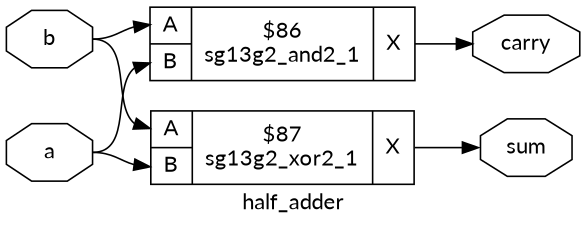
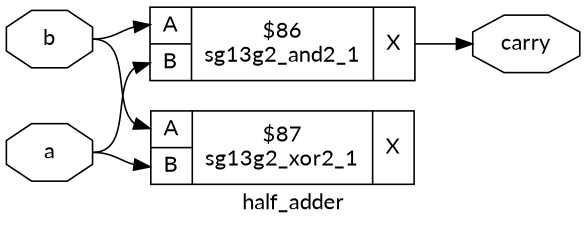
node "sum": removed
